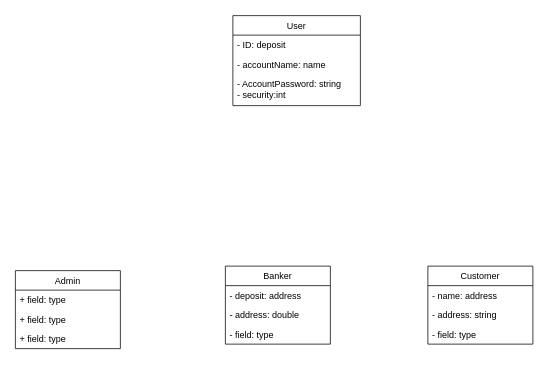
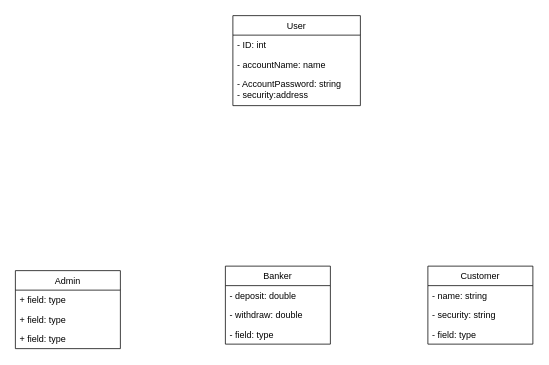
node "- ID: deposit": label "- ID: deposit" -> "- ID: int"
node "- AccountPassword: string - security:int": label "- AccountPassword: string - security:int" -> "- AccountPassword: string - security:address"
node "- deposit: address": label "- deposit: address" -> "- deposit: double"
node "- name: address": label "- name: address" -> "- name: string"
node "- address: double": label "- address: double" -> "- withdraw: double"
node "- address: string": label "- address: string" -> "- security: string"
